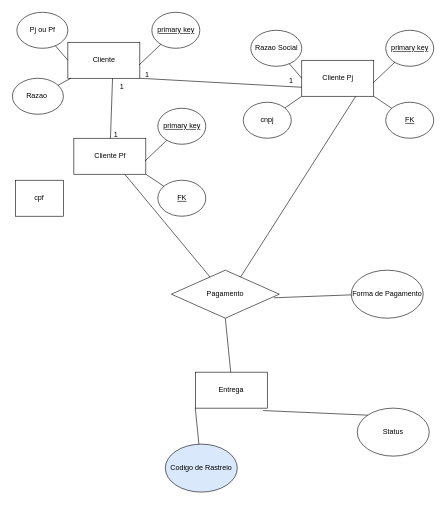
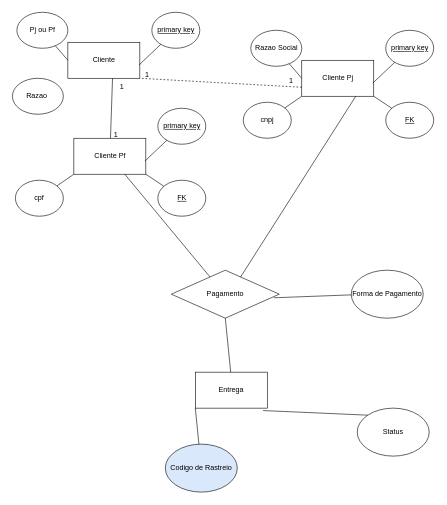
edge "Cliente" -- "Razao": removed
edge "Cliente" -- "Cliente Pj": style solid -> dashed
edge "Cliente Pf" -- "cpf": added
node "cpf": shape rectangle -> ellipse
